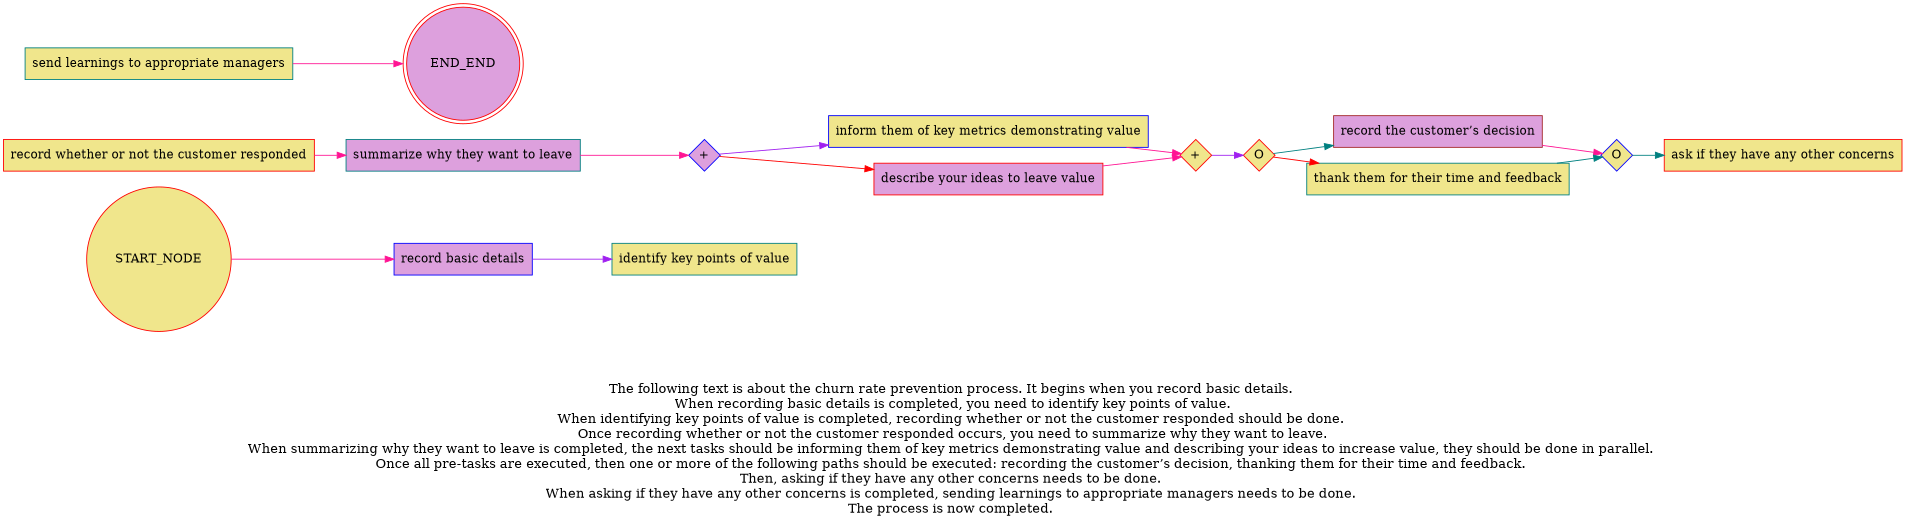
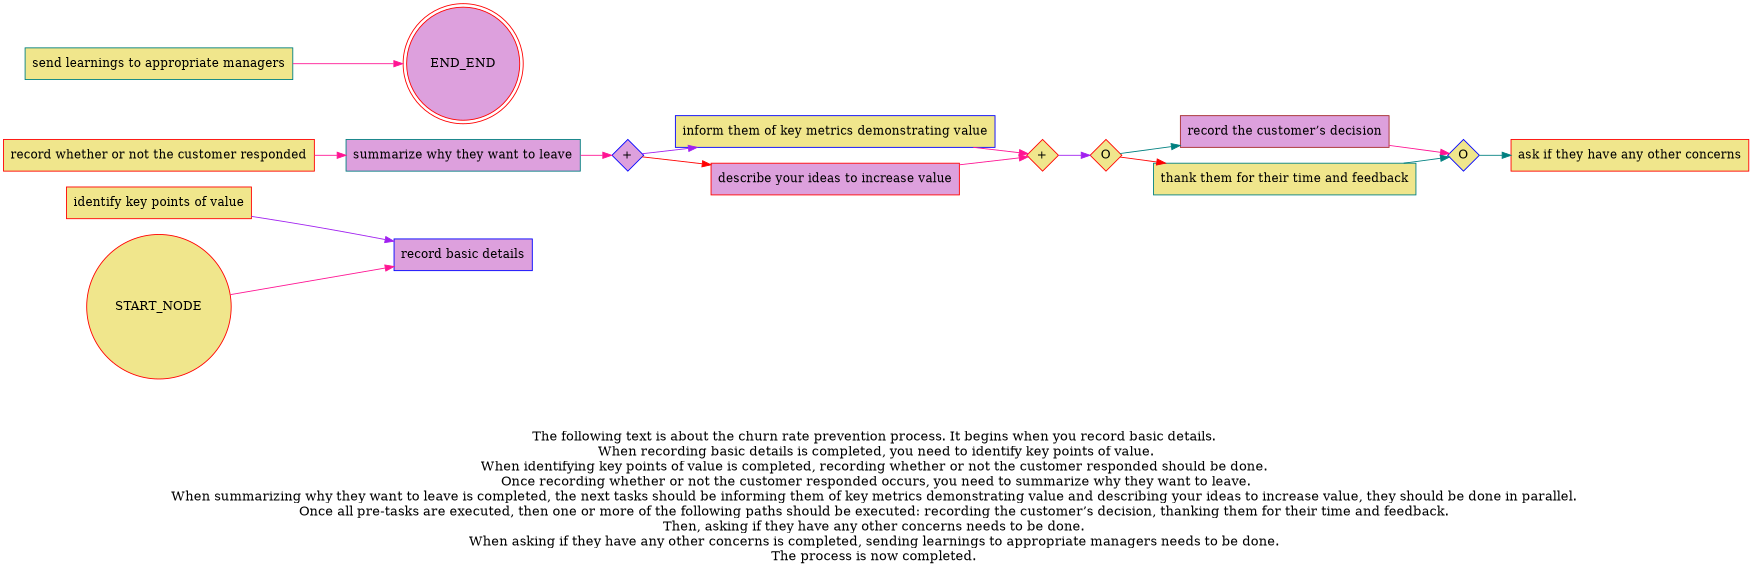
node "describe your ideas to leave value": label "describe your ideas to leave value" -> "describe your ideas to increase value"
edge "record basic details" -> "identify key points of value": reversed
node "identify key points of value": color teal -> red
